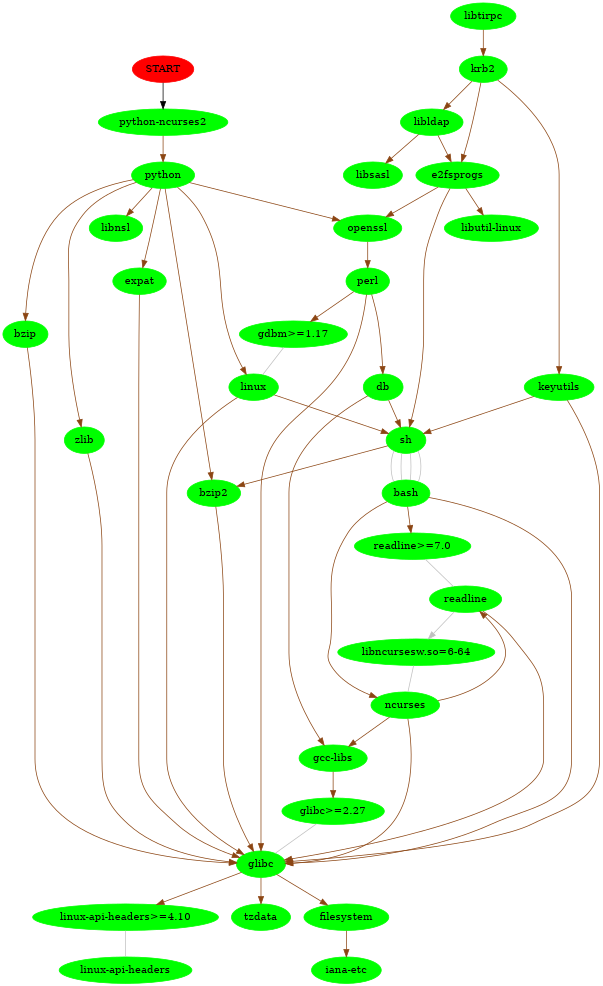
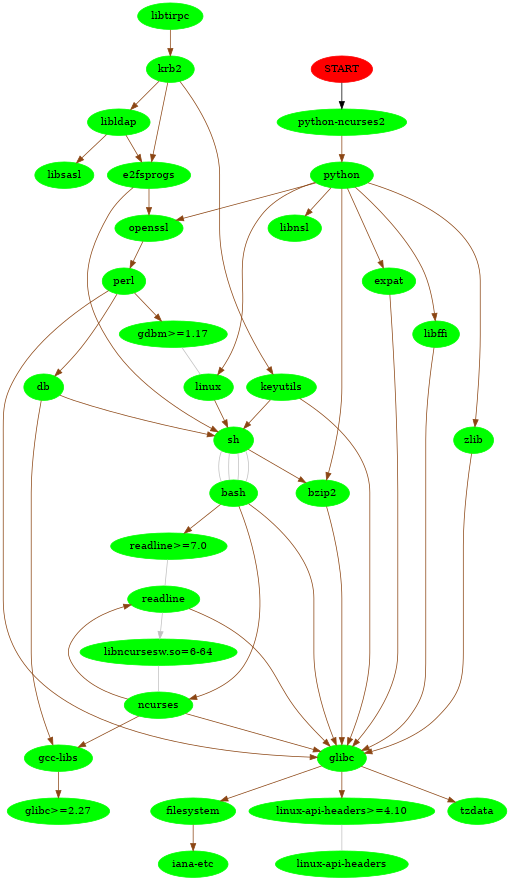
node "libutil-linux": removed
node "bzip": label "bzip" -> "libffi"
edge "linux" -> "glibc": removed
edge "glibc>=2.27" -- "glibc": removed
